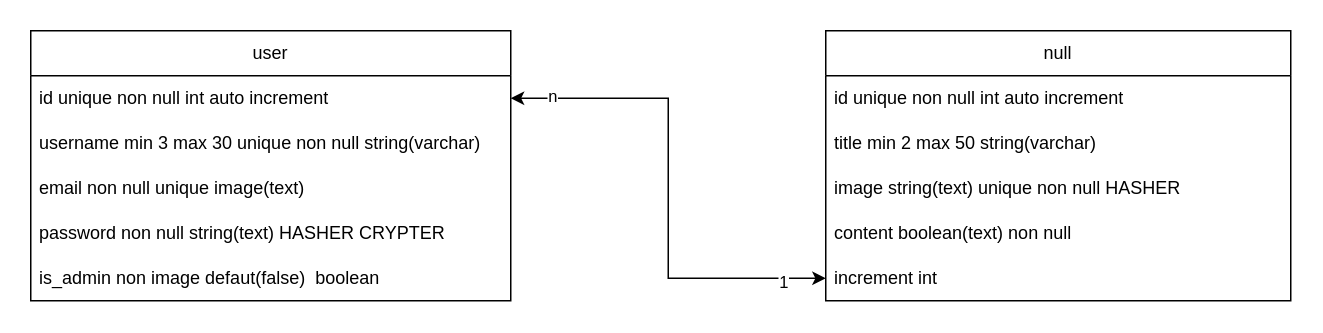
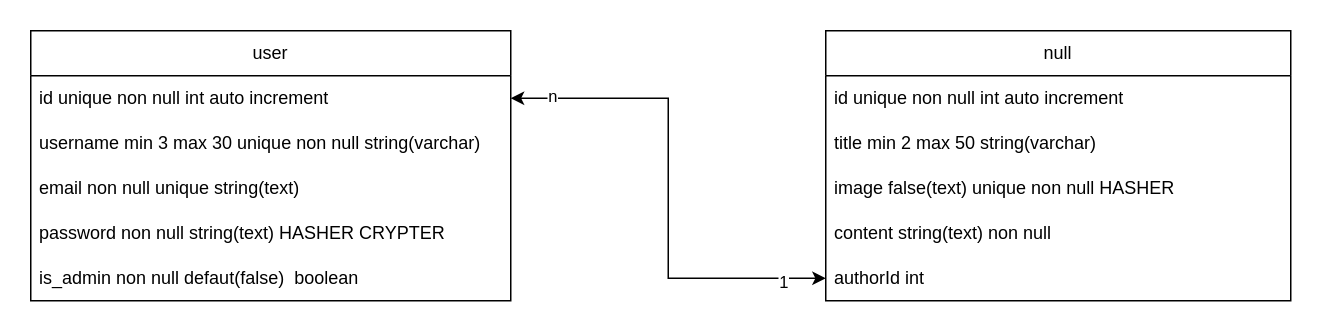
node "email non null unique image(text)": label "email non null unique image(text)" -> "email non null unique string(text)"
node "image string(text) unique non null HASHER": label "image string(text) unique non null HASHER" -> "image false(text) unique non null HASHER"
node "content boolean(text) non null": label "content boolean(text) non null" -> "content string(text) non null"
node "is_admin non image defaut(false) boolean": label "is_admin non image defaut(false) boolean" -> "is_admin non null defaut(false) boolean"
node "increment int": label "increment int" -> "authorId int"
